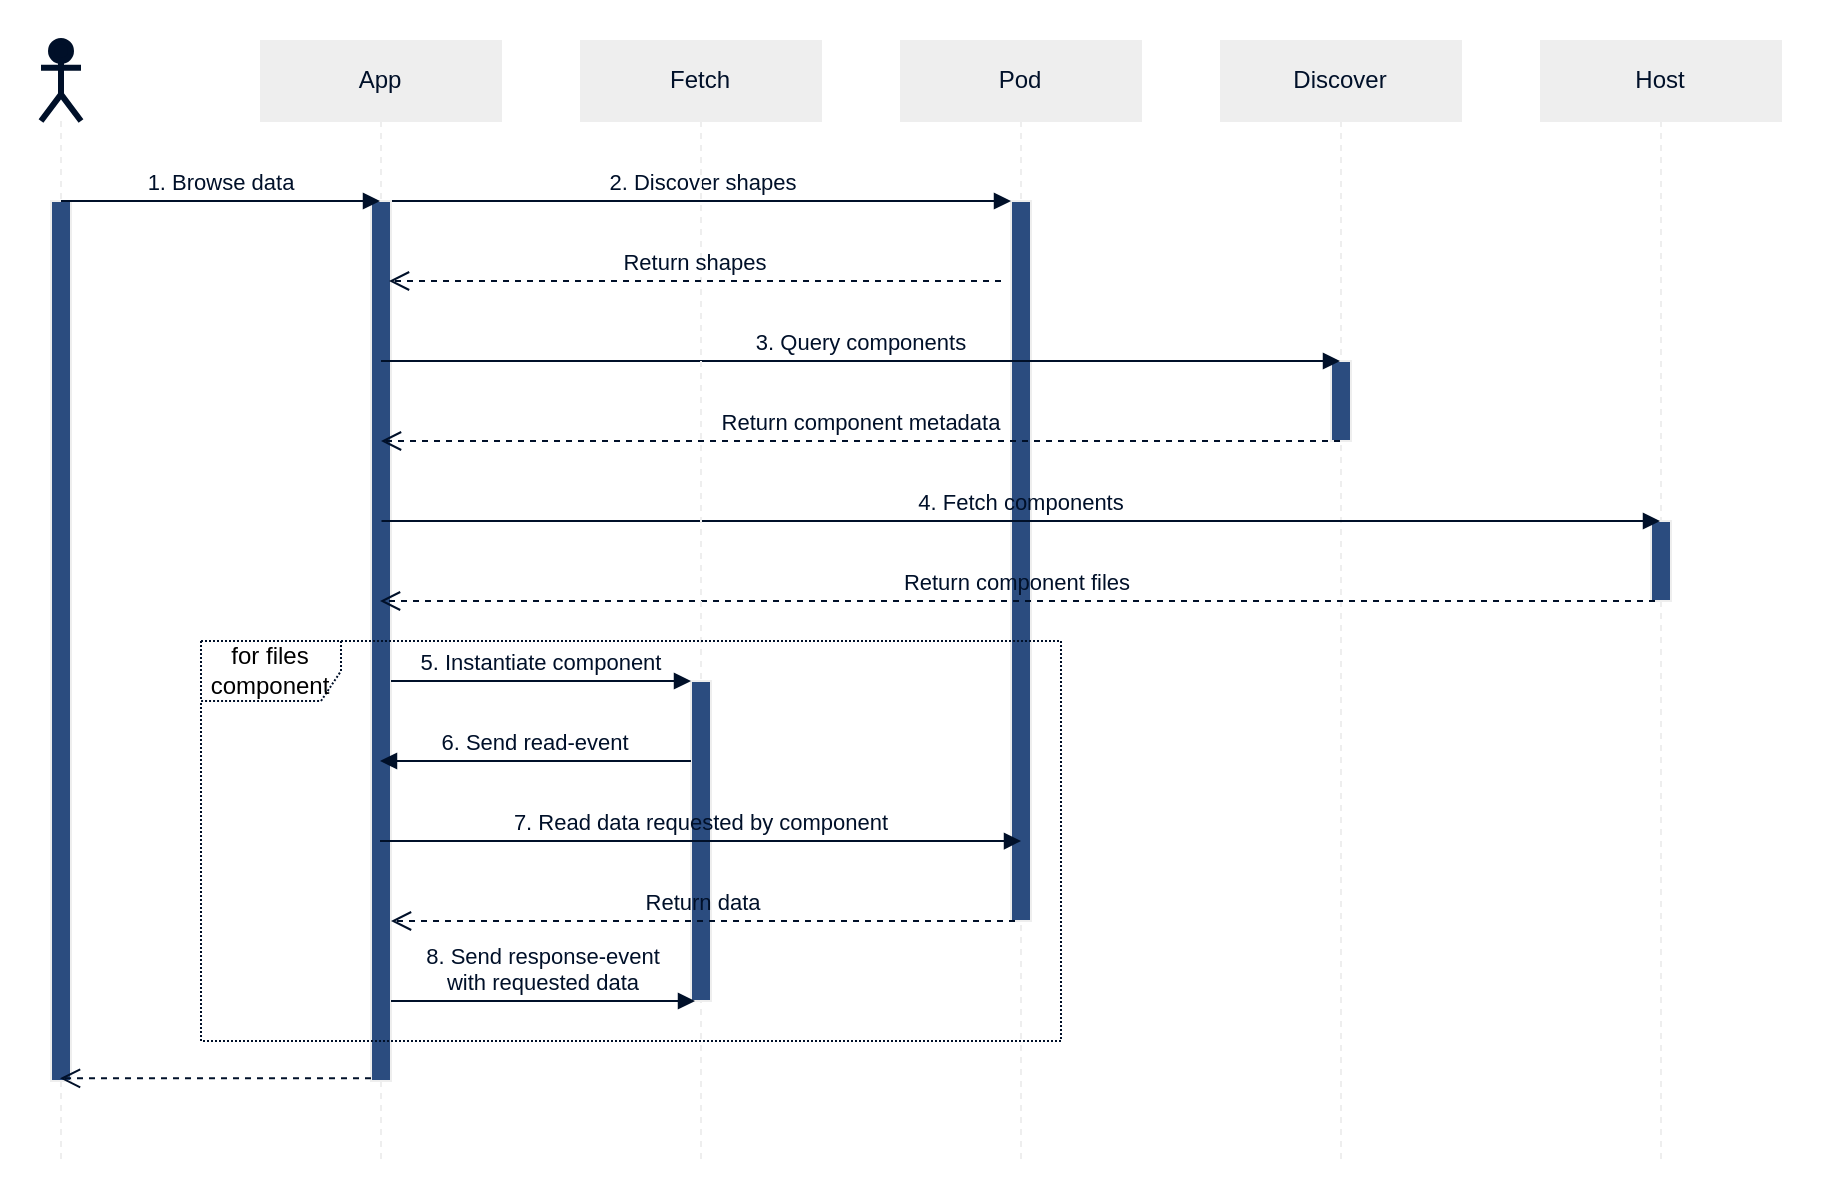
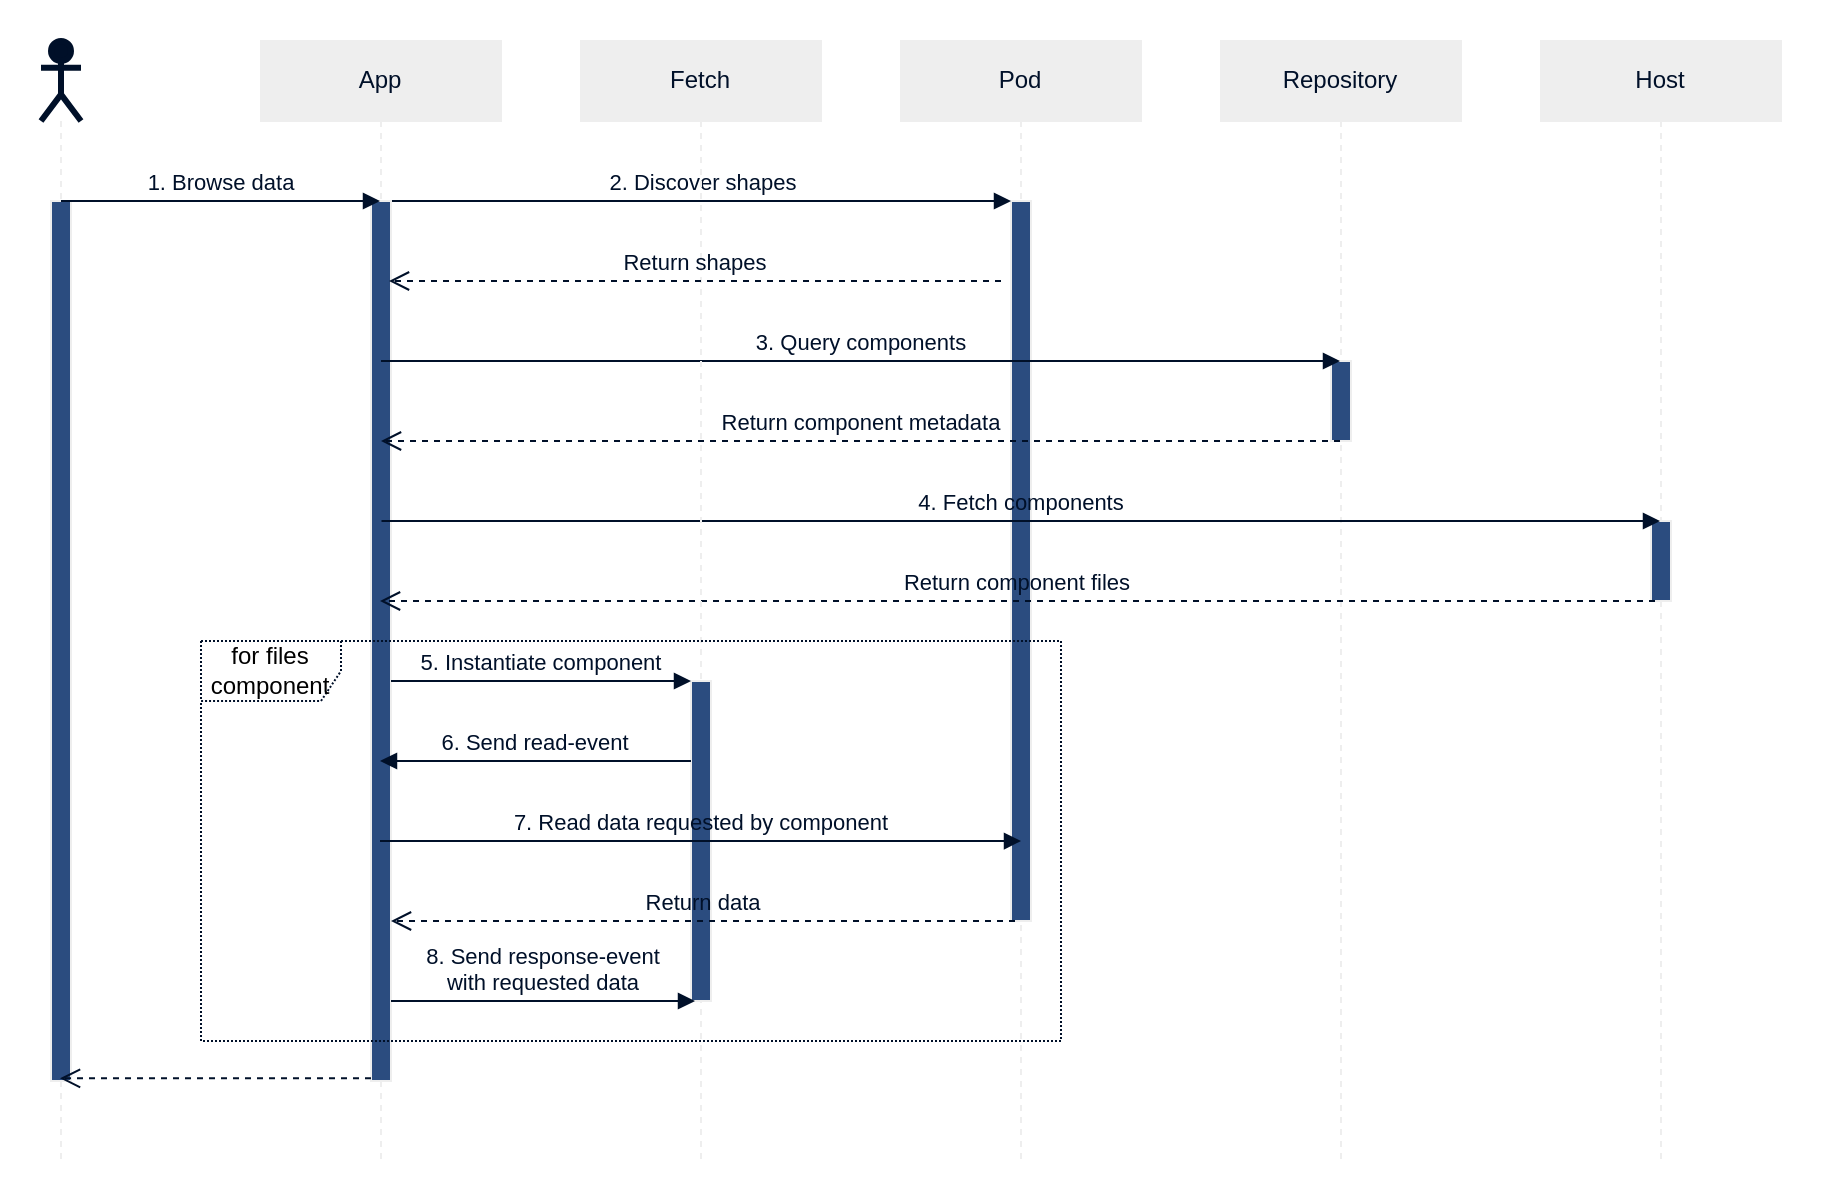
node "Discover": label "Discover" -> "Repository"
